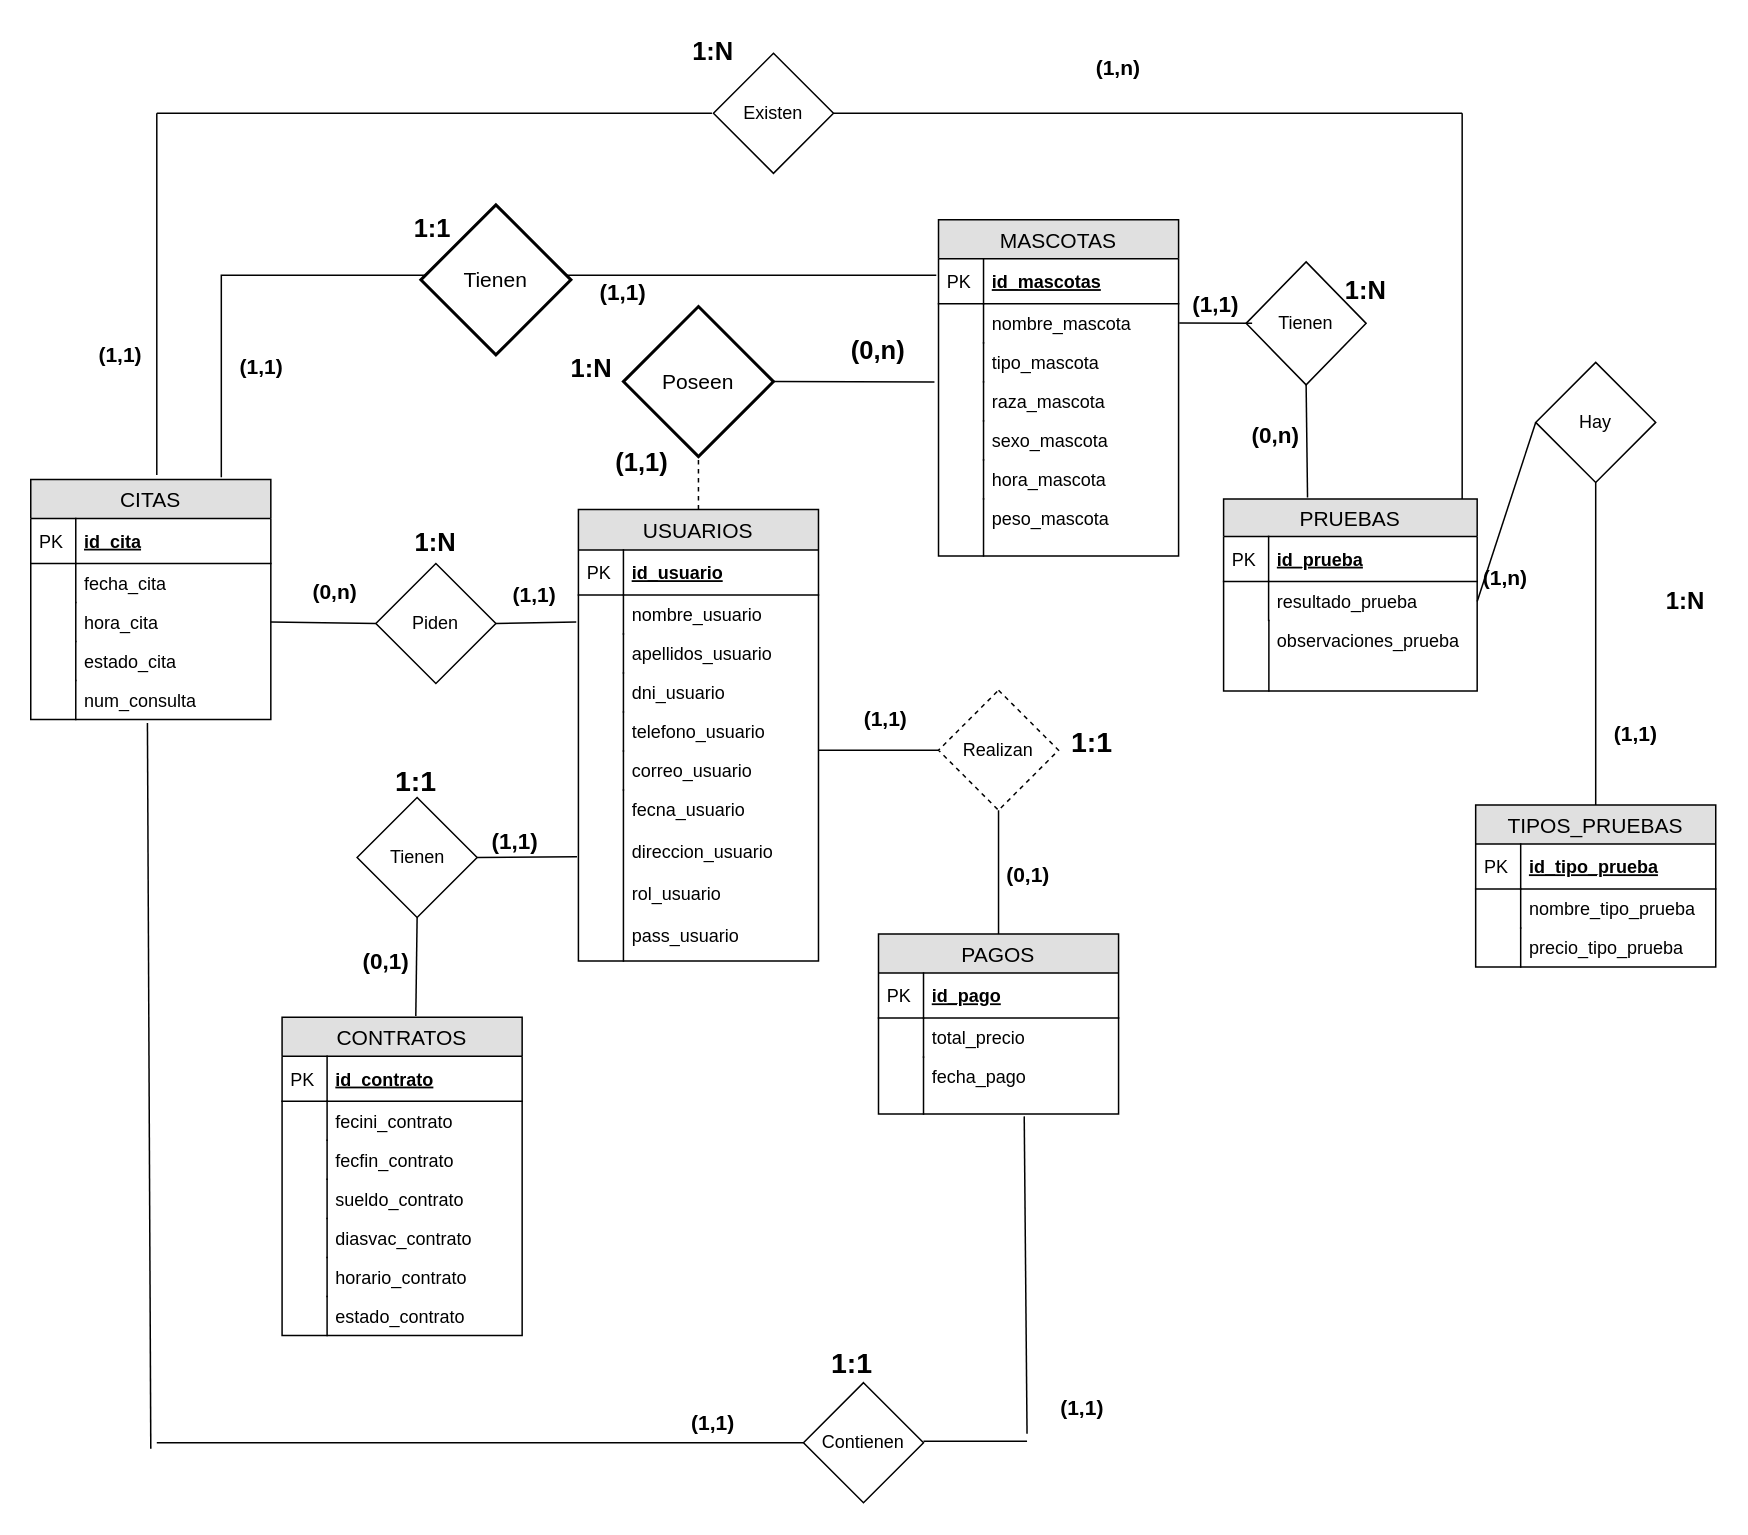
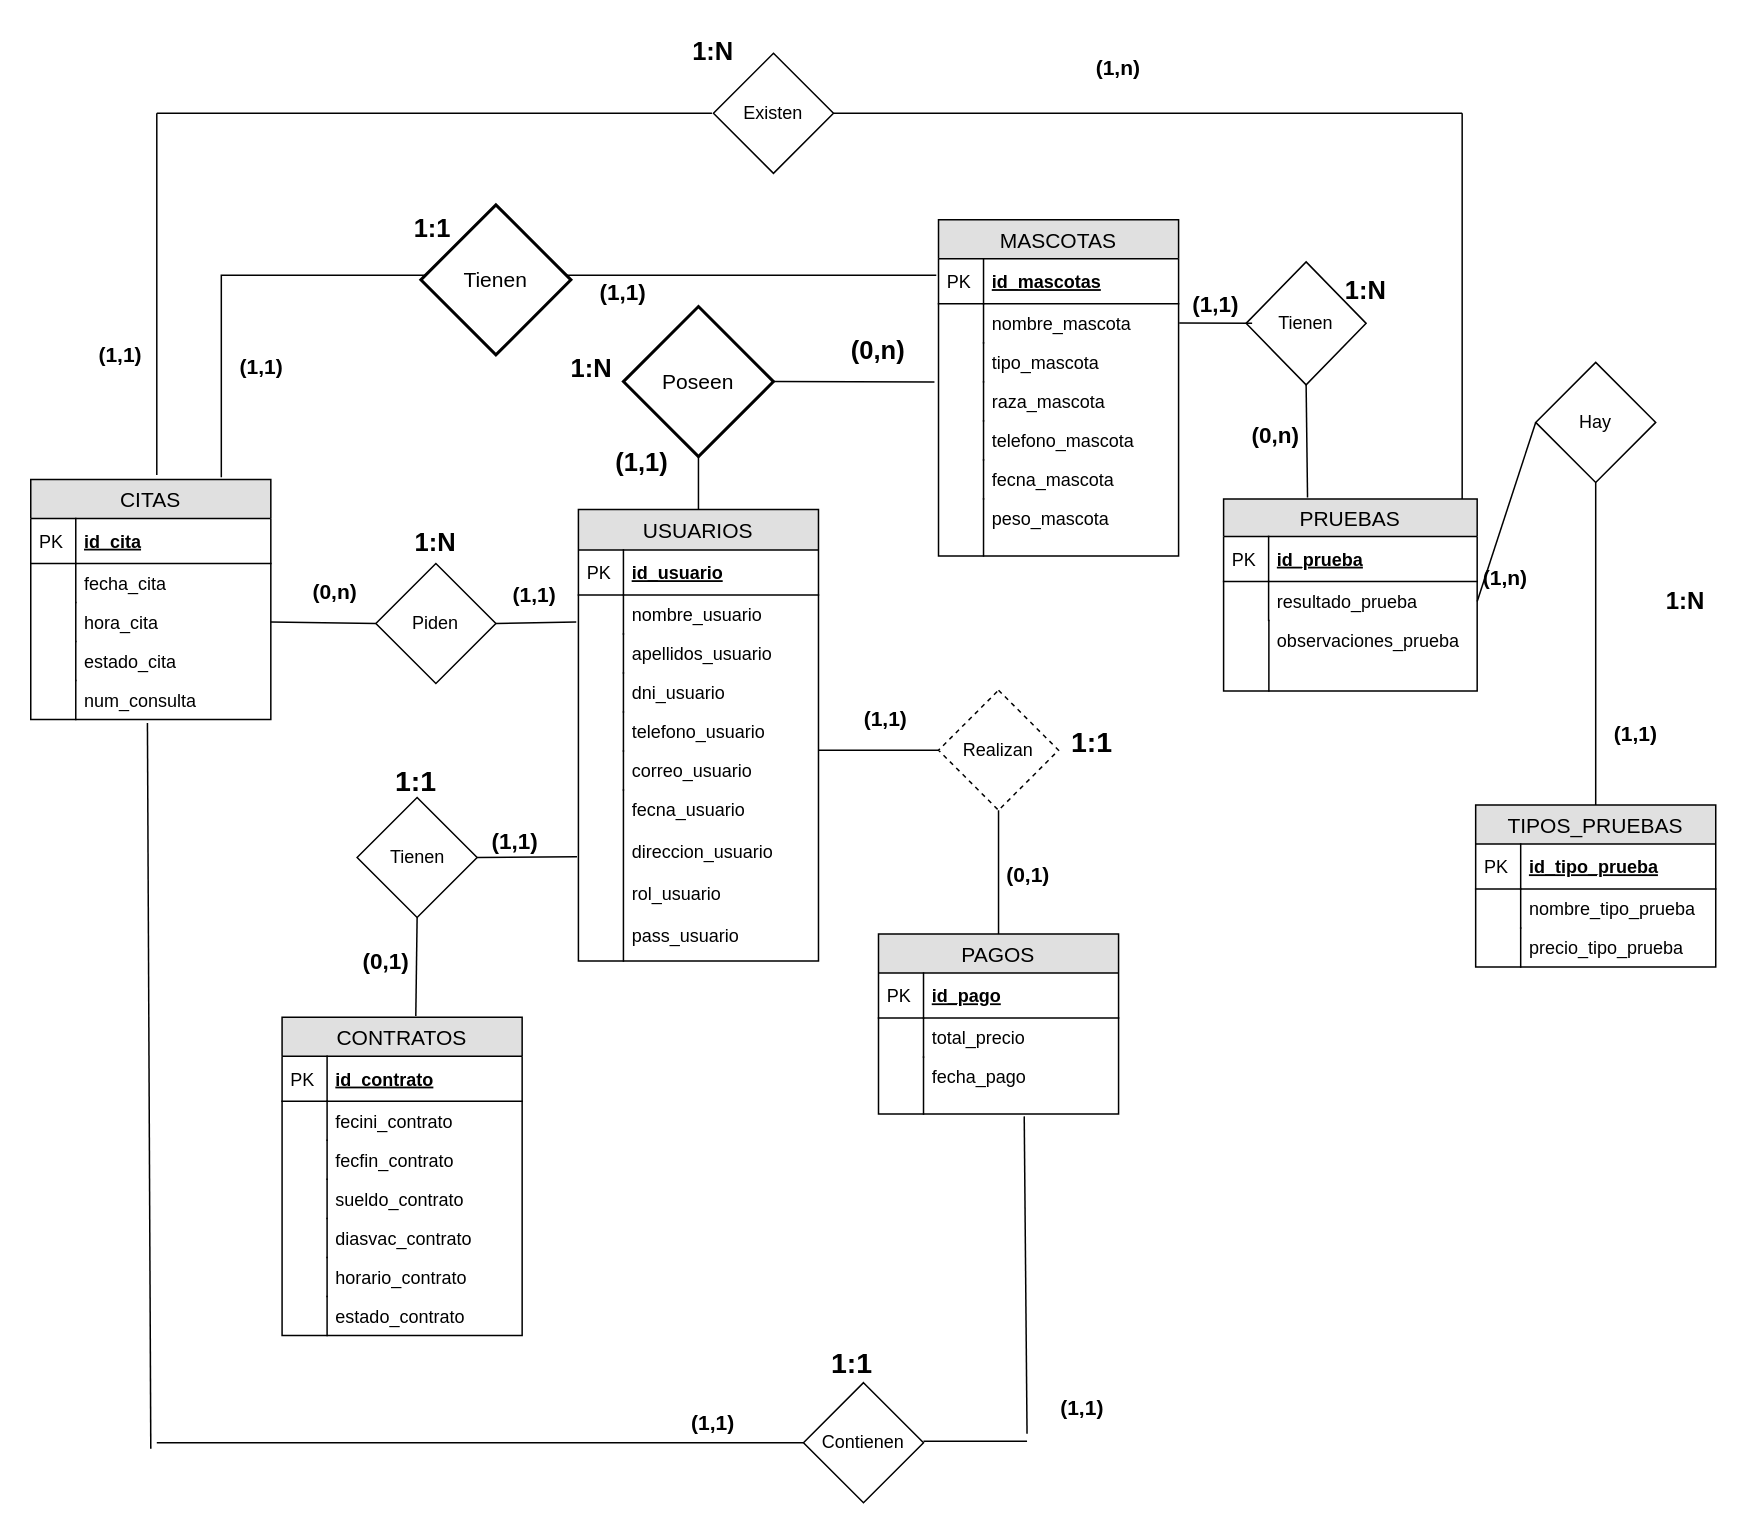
node "sexo_mascota": label "sexo_mascota" -> "telefono_mascota"
node "hora_mascota": label "hora_mascota" -> "fecna_mascota"
edge "Poseen" -- "USUARIOS": style dashed -> solid
